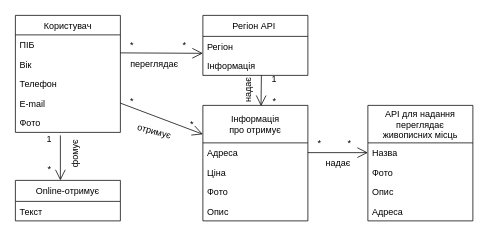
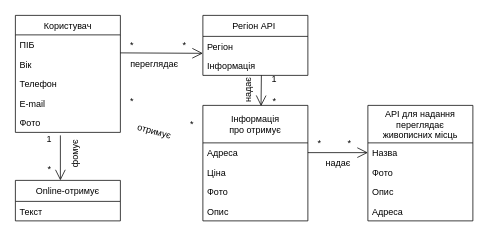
edge "E-mail" -> "Інформація про отримує": removed
